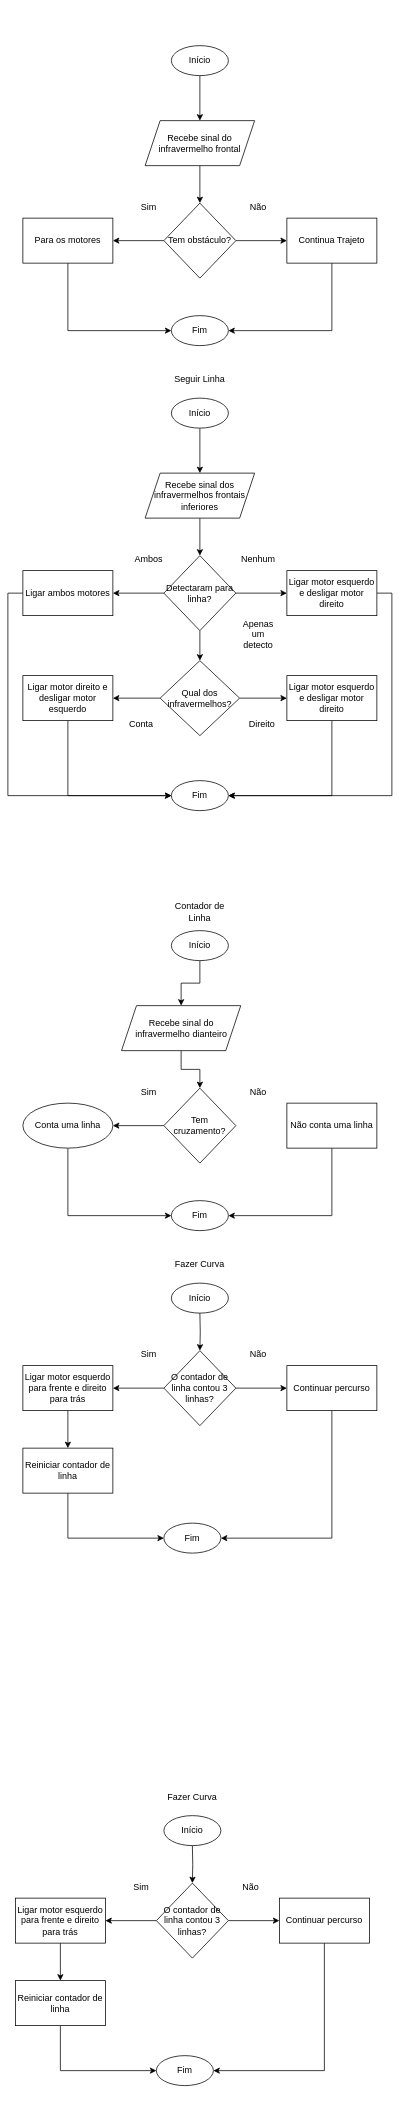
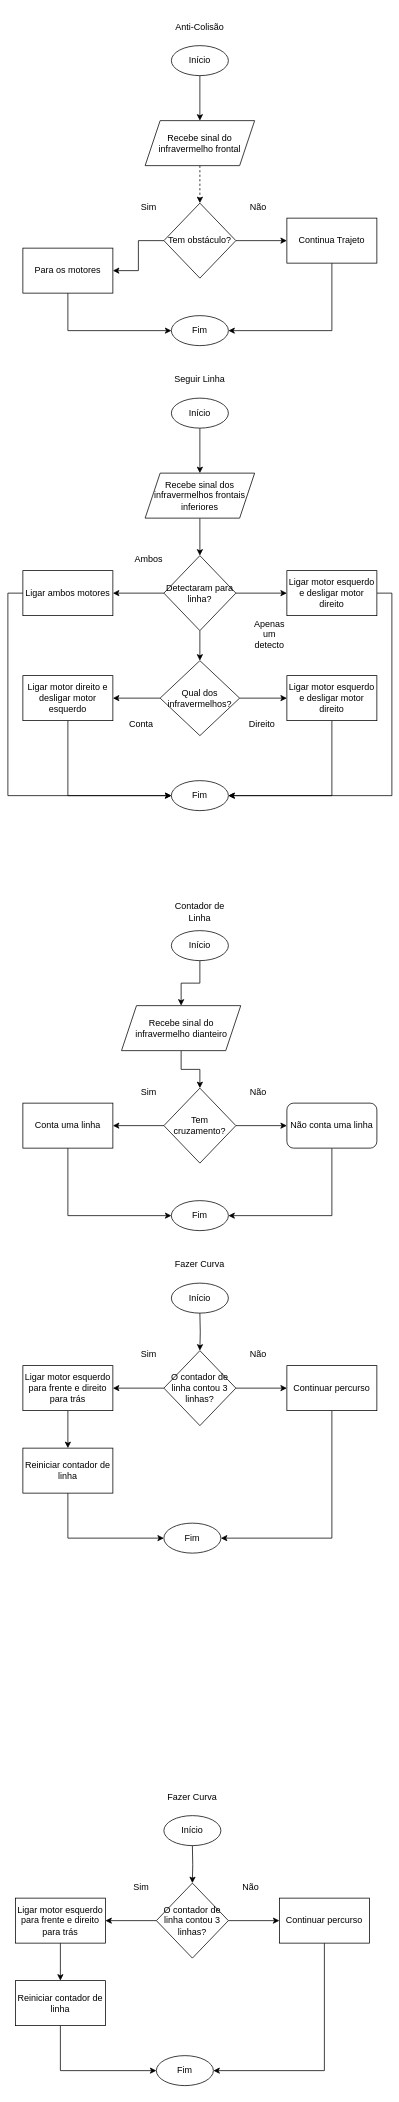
node "Anti-Colisão": added
edge "Recebe sinal do infravermelho frontal" -> "Tem obstáculo?": style solid -> dashed
node "Para os motores": moved (68, 240) -> (68, 270)
node "Nenhum": removed
node "Apenas um detecto": moved (258, 634) -> (270, 634)
node "Conta uma linha": shape ellipse -> rectangle
edge "Tem cruzamento?" -> "Não conta uma linha": added
node "Não conta uma linha": shape rectangle -> rounded rectangle
